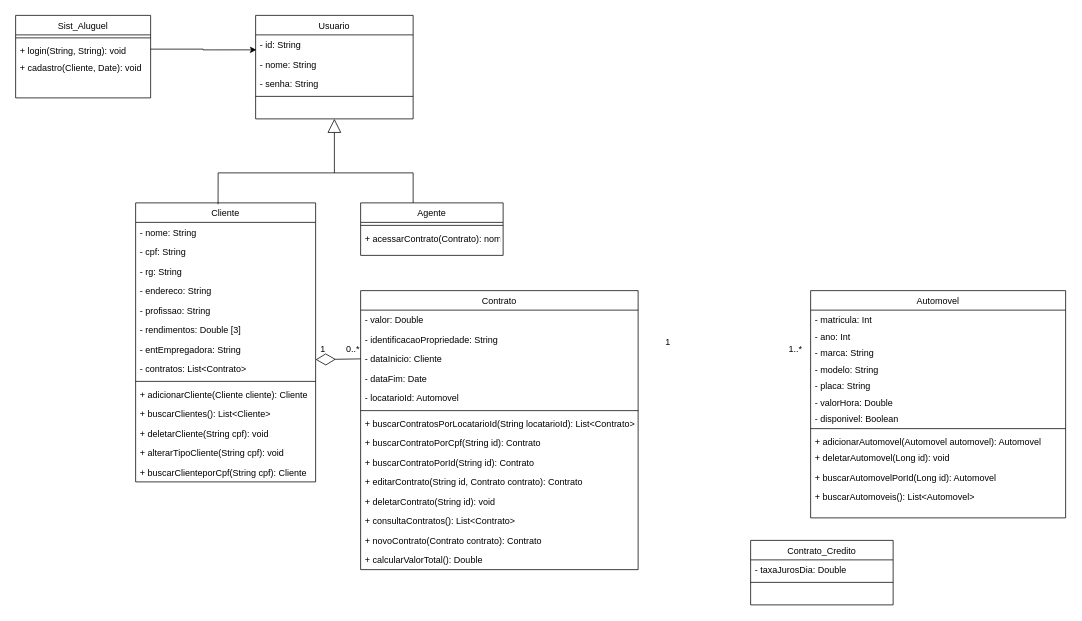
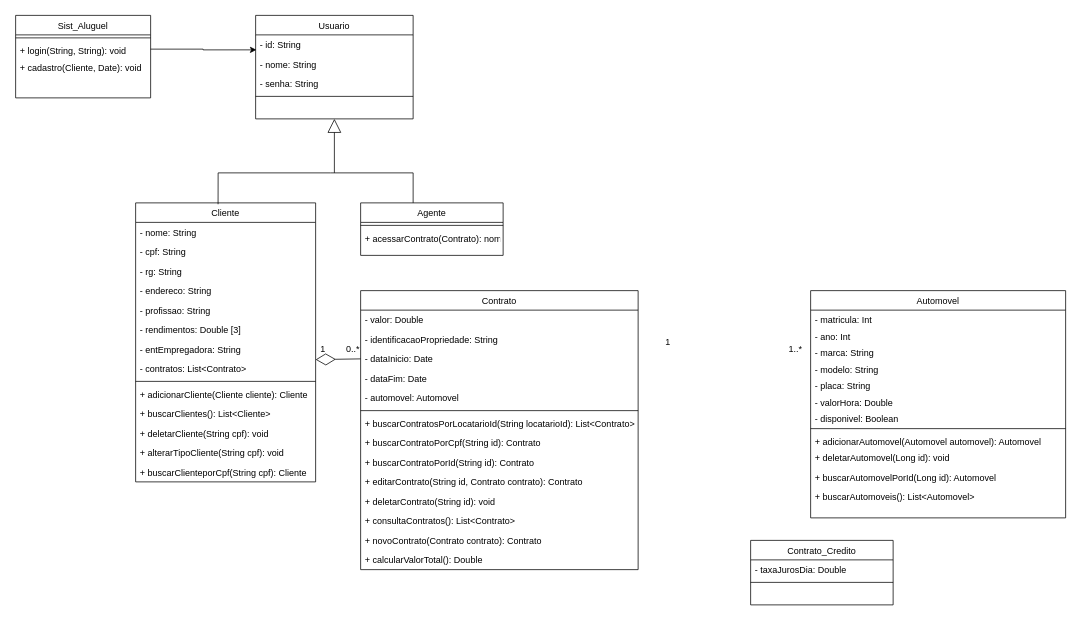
node "- dataInicio: Cliente": label "- dataInicio: Cliente" -> "- dataInicio: Date"
node "- locatarioId: Automovel": label "- locatarioId: Automovel" -> "- automovel: Automovel"
